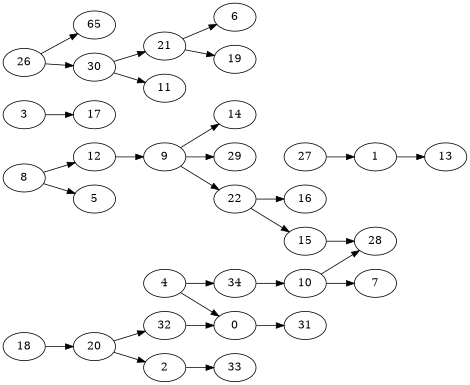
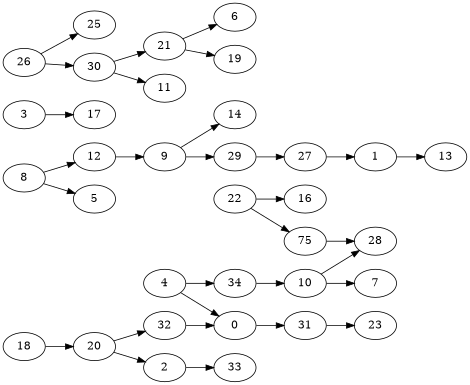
node "65": label "65" -> "25"
edge "29" -> "27": added
edge "9" -> "22": removed
node "15": label "15" -> "75"
node "23": added
